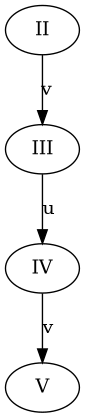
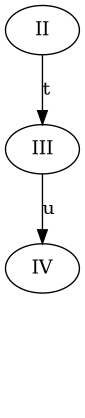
edge "II" -> "III": label "v" -> "t"
node "V": removed
